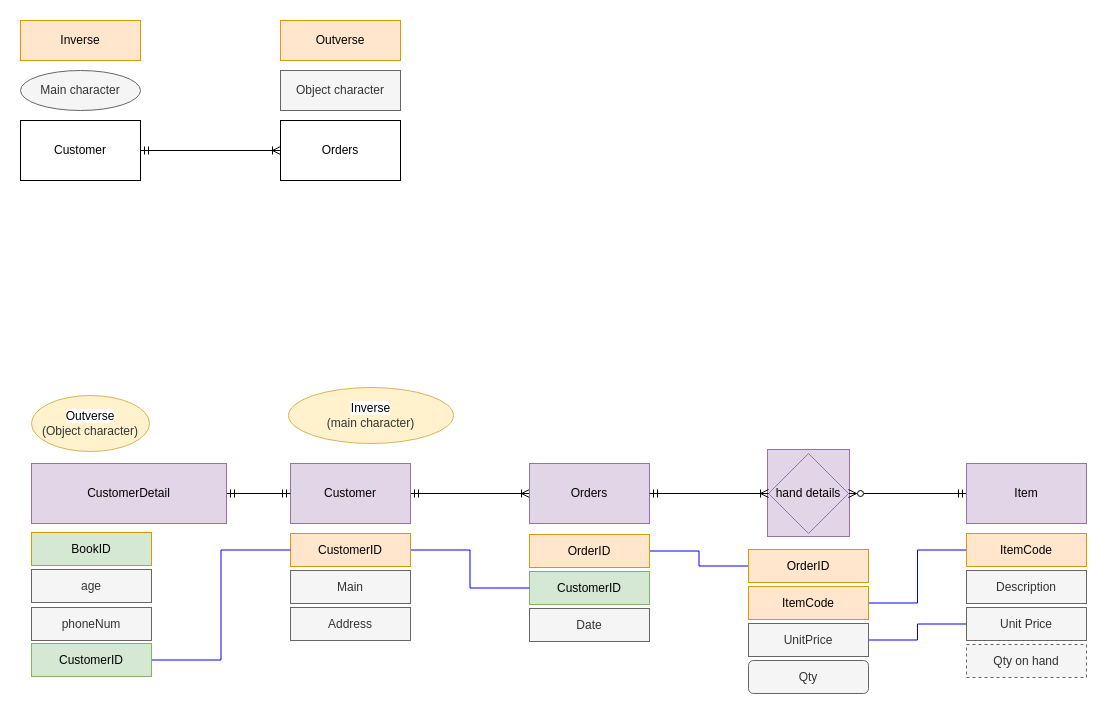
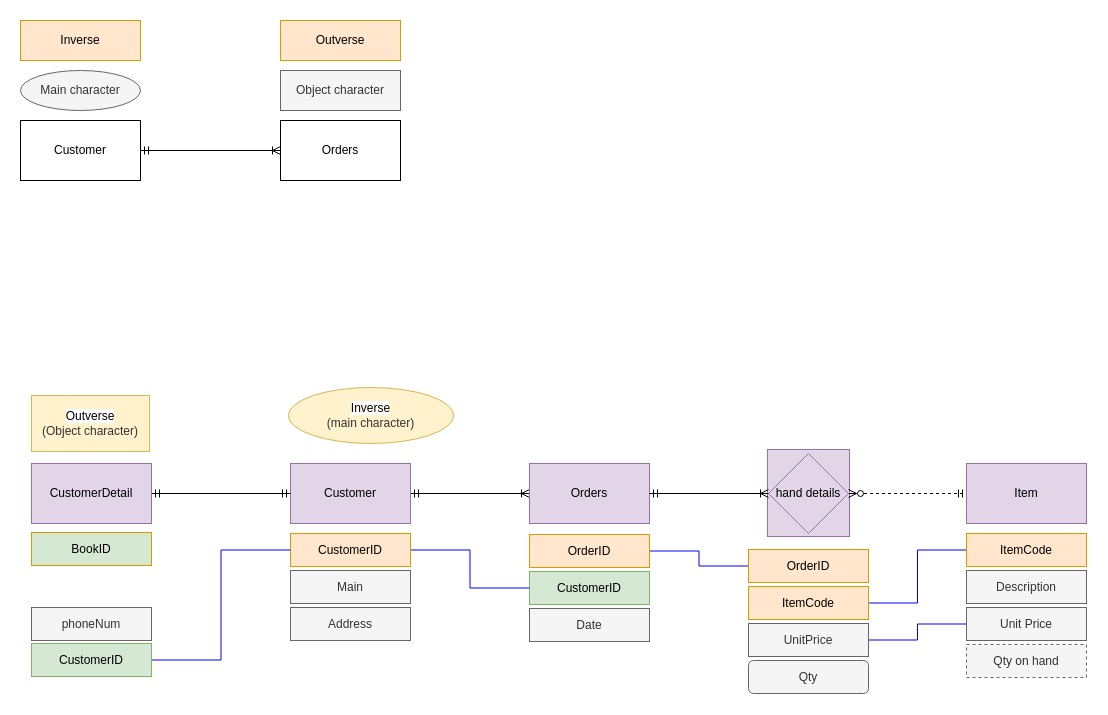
node "Outverse (Object character)": shape ellipse -> rectangle
node "CustomerDetail": size 195x60 -> 120x60
edge "hand details" -- "Item": style solid -> dashed
node "age": removed
